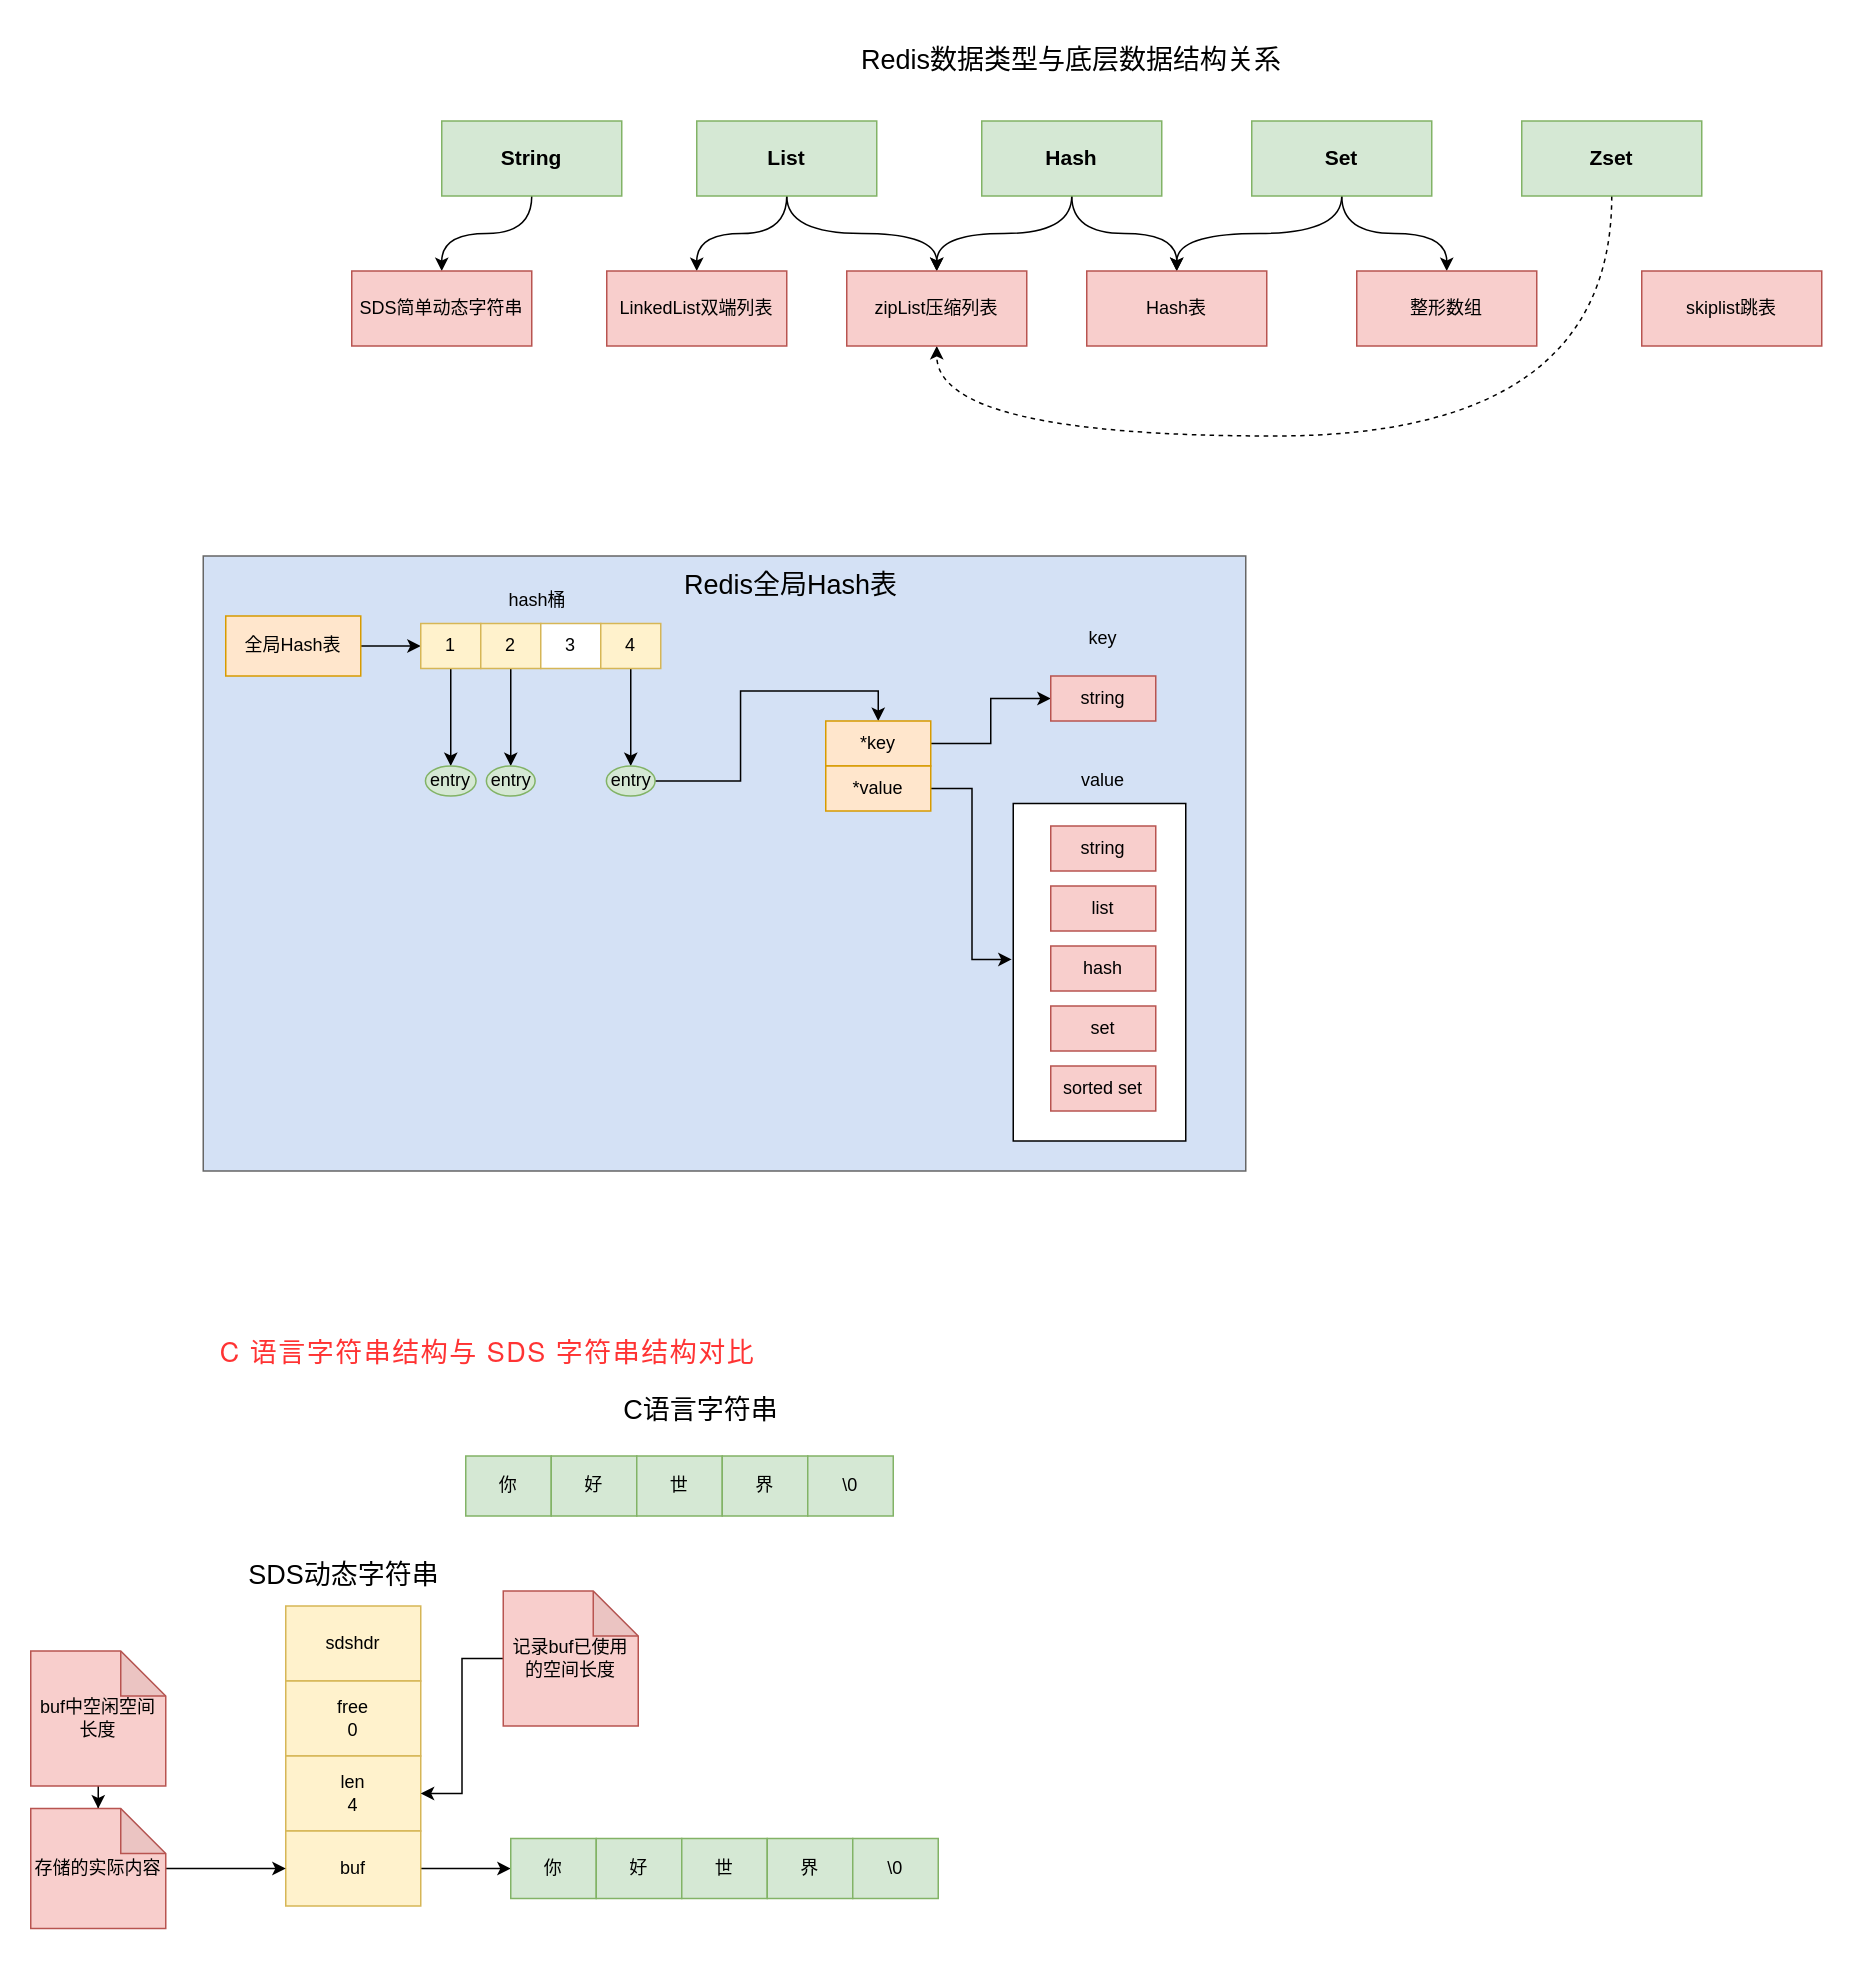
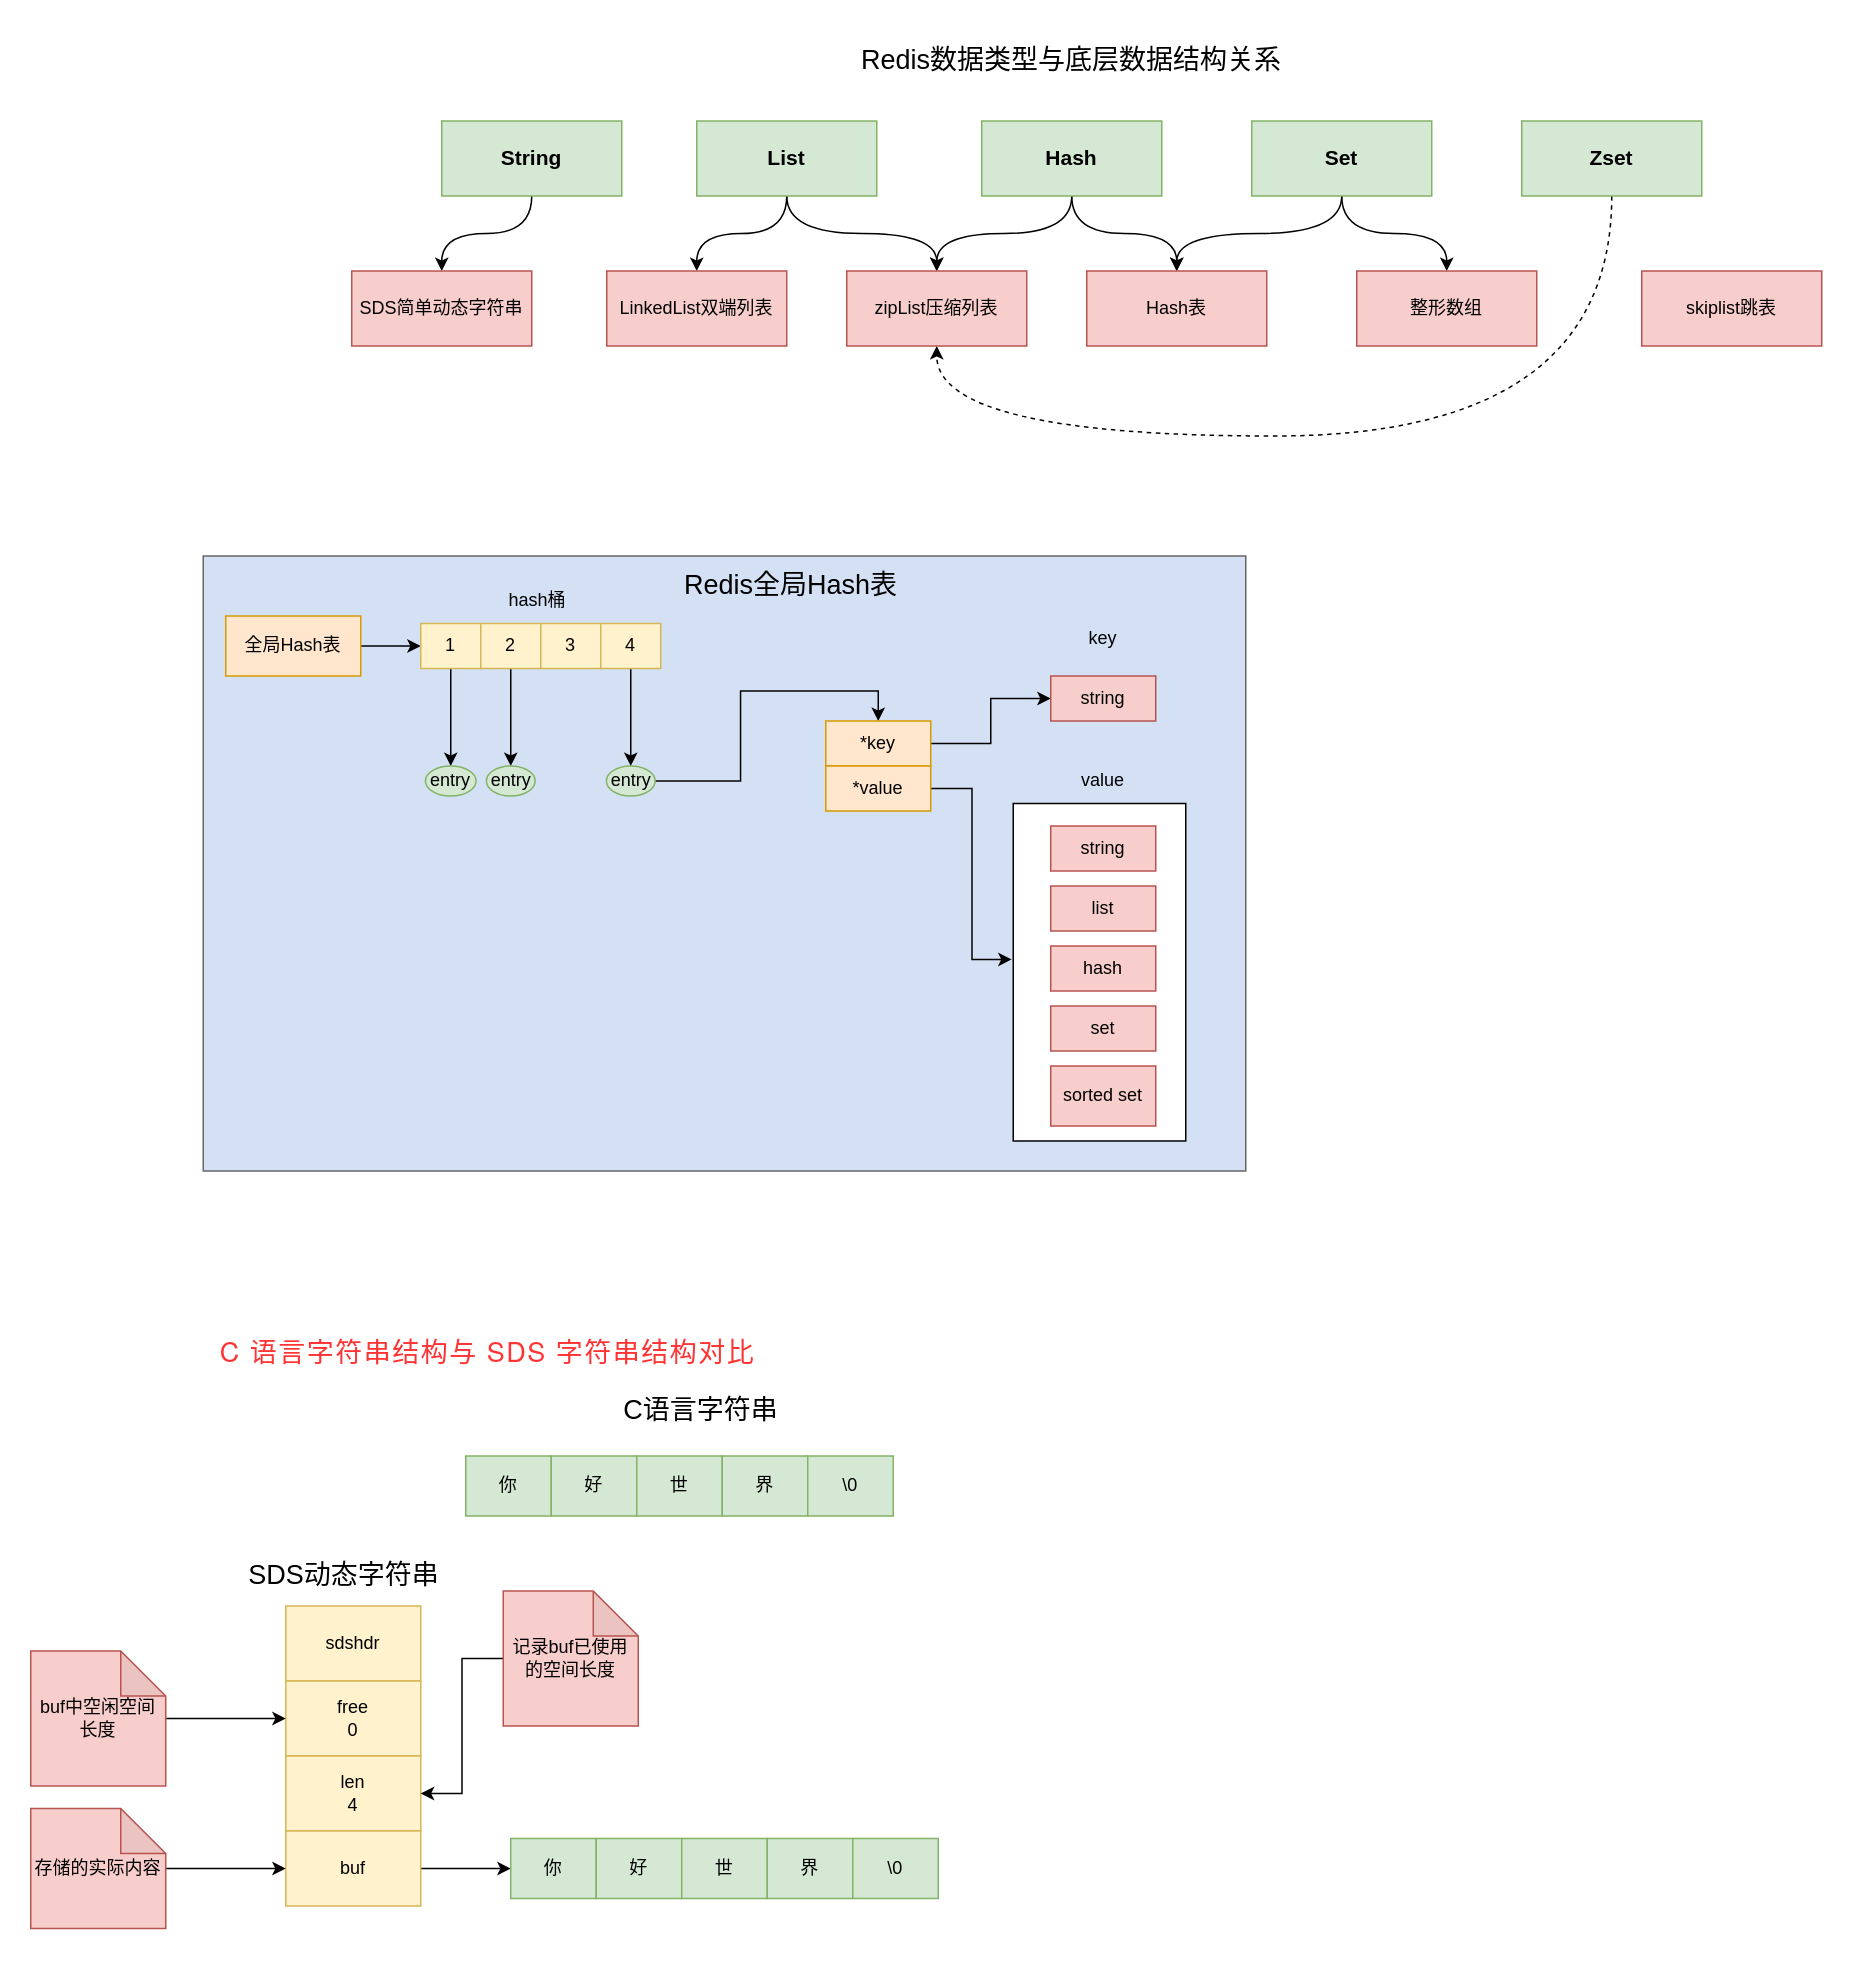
node "3": fillcolor #ffffff -> #fff2cc
node "sorted set": size 105x45 -> 105x60
edge "buf中空闲空间长度" -> "存储的实际内容": now "buf中空闲空间长度" -> "free 0"
